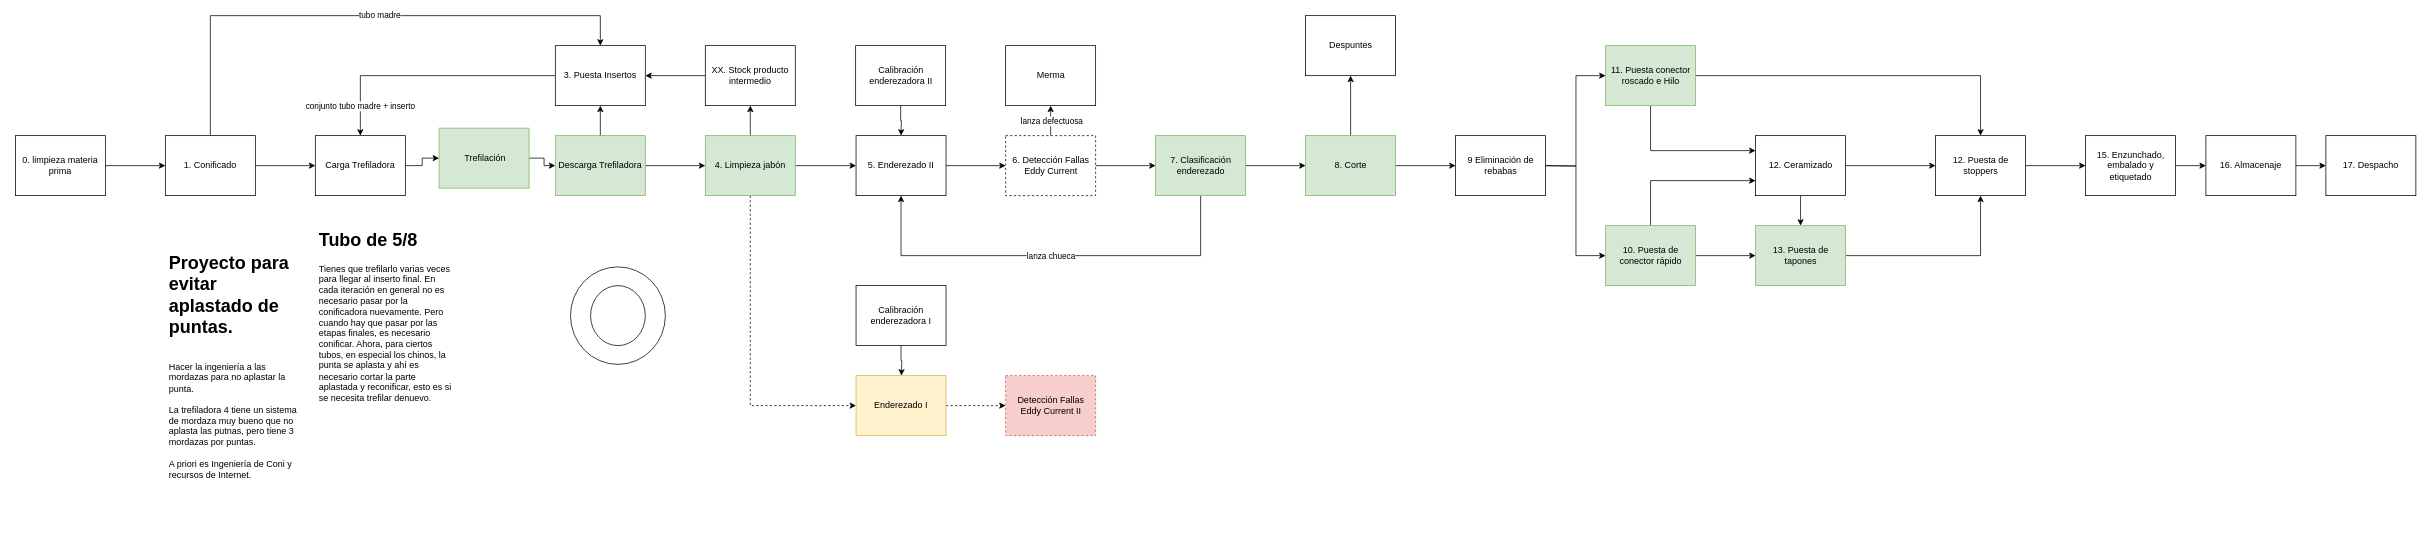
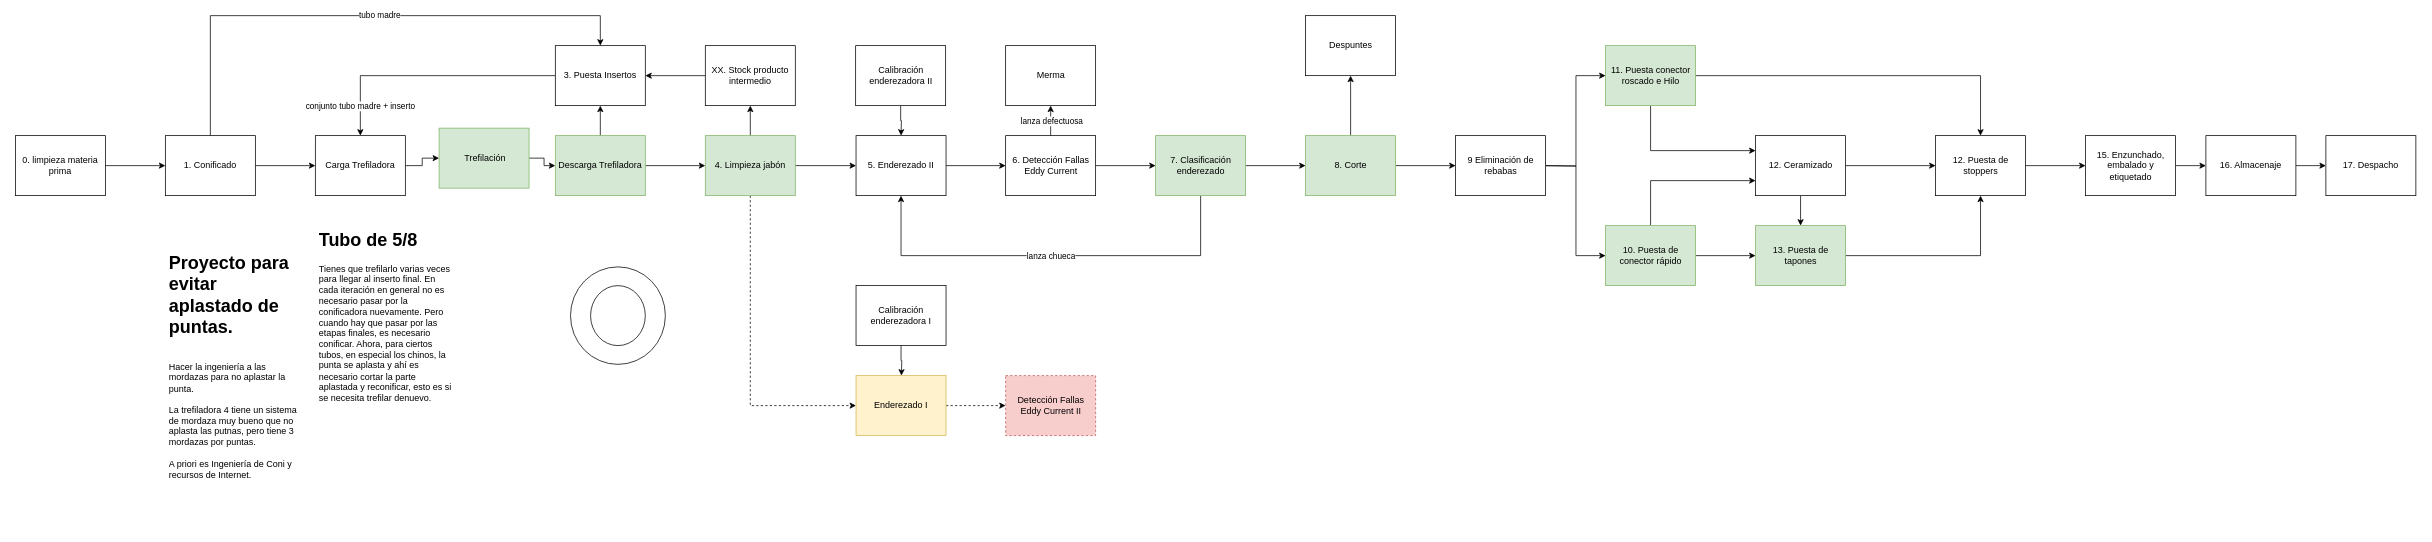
node "6. Detección Fallas Eddy Current": style dashed -> solid
